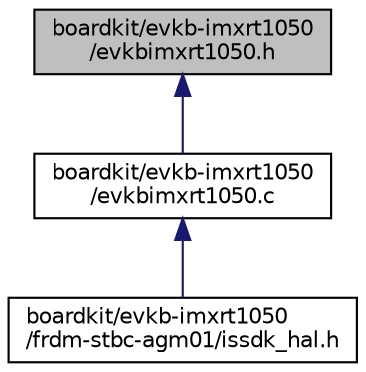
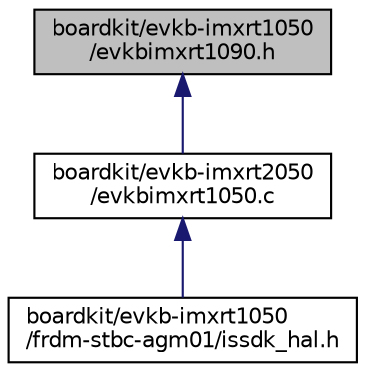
node "boardkit/evkb-imxrt1050 /evkbimxrt1050.h": label "boardkit/evkb-imxrt1050 /evkbimxrt1050.h" -> "boardkit/evkb-imxrt1050 /evkbimxrt1090.h"
node "boardkit/evkb-imxrt1050 /evkbimxrt1050.c": label "boardkit/evkb-imxrt1050 /evkbimxrt1050.c" -> "boardkit/evkb-imxrt2050 /evkbimxrt1050.c"
